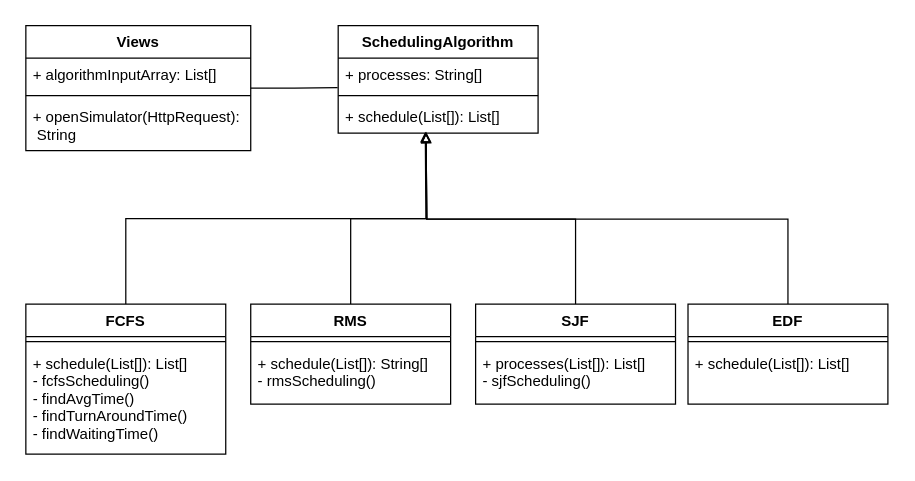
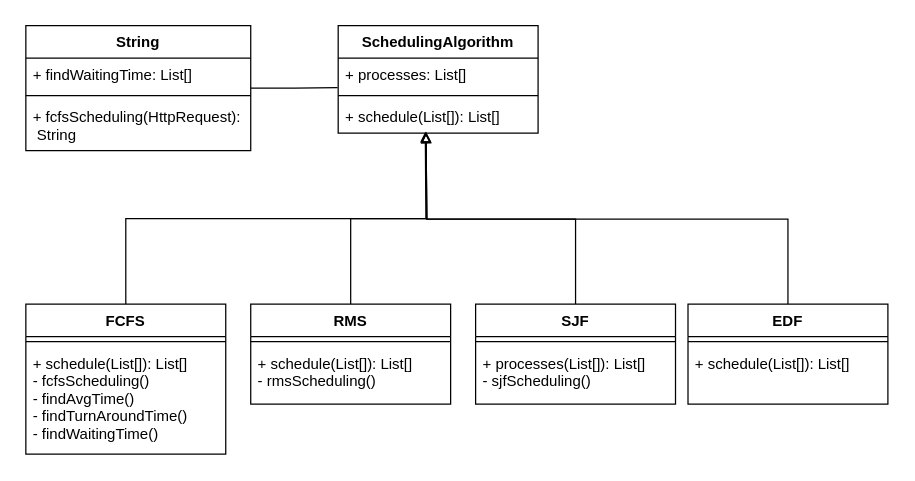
node "Views": label "Views" -> "String"
node "+ algorithmInputArray: List[]": label "+ algorithmInputArray: List[]" -> "+ findWaitingTime: List[]"
node "+ processes: String[]": label "+ processes: String[]" -> "+ processes: List[]"
node "+ openSimulator(HttpRequest): String": label "+ openSimulator(HttpRequest): String" -> "+ fcfsScheduling(HttpRequest): String"
node "+ schedule(List[]): String[] - rmsScheduling()": label "+ schedule(List[]): String[] - rmsScheduling()" -> "+ schedule(List[]): List[] - rmsScheduling()"
